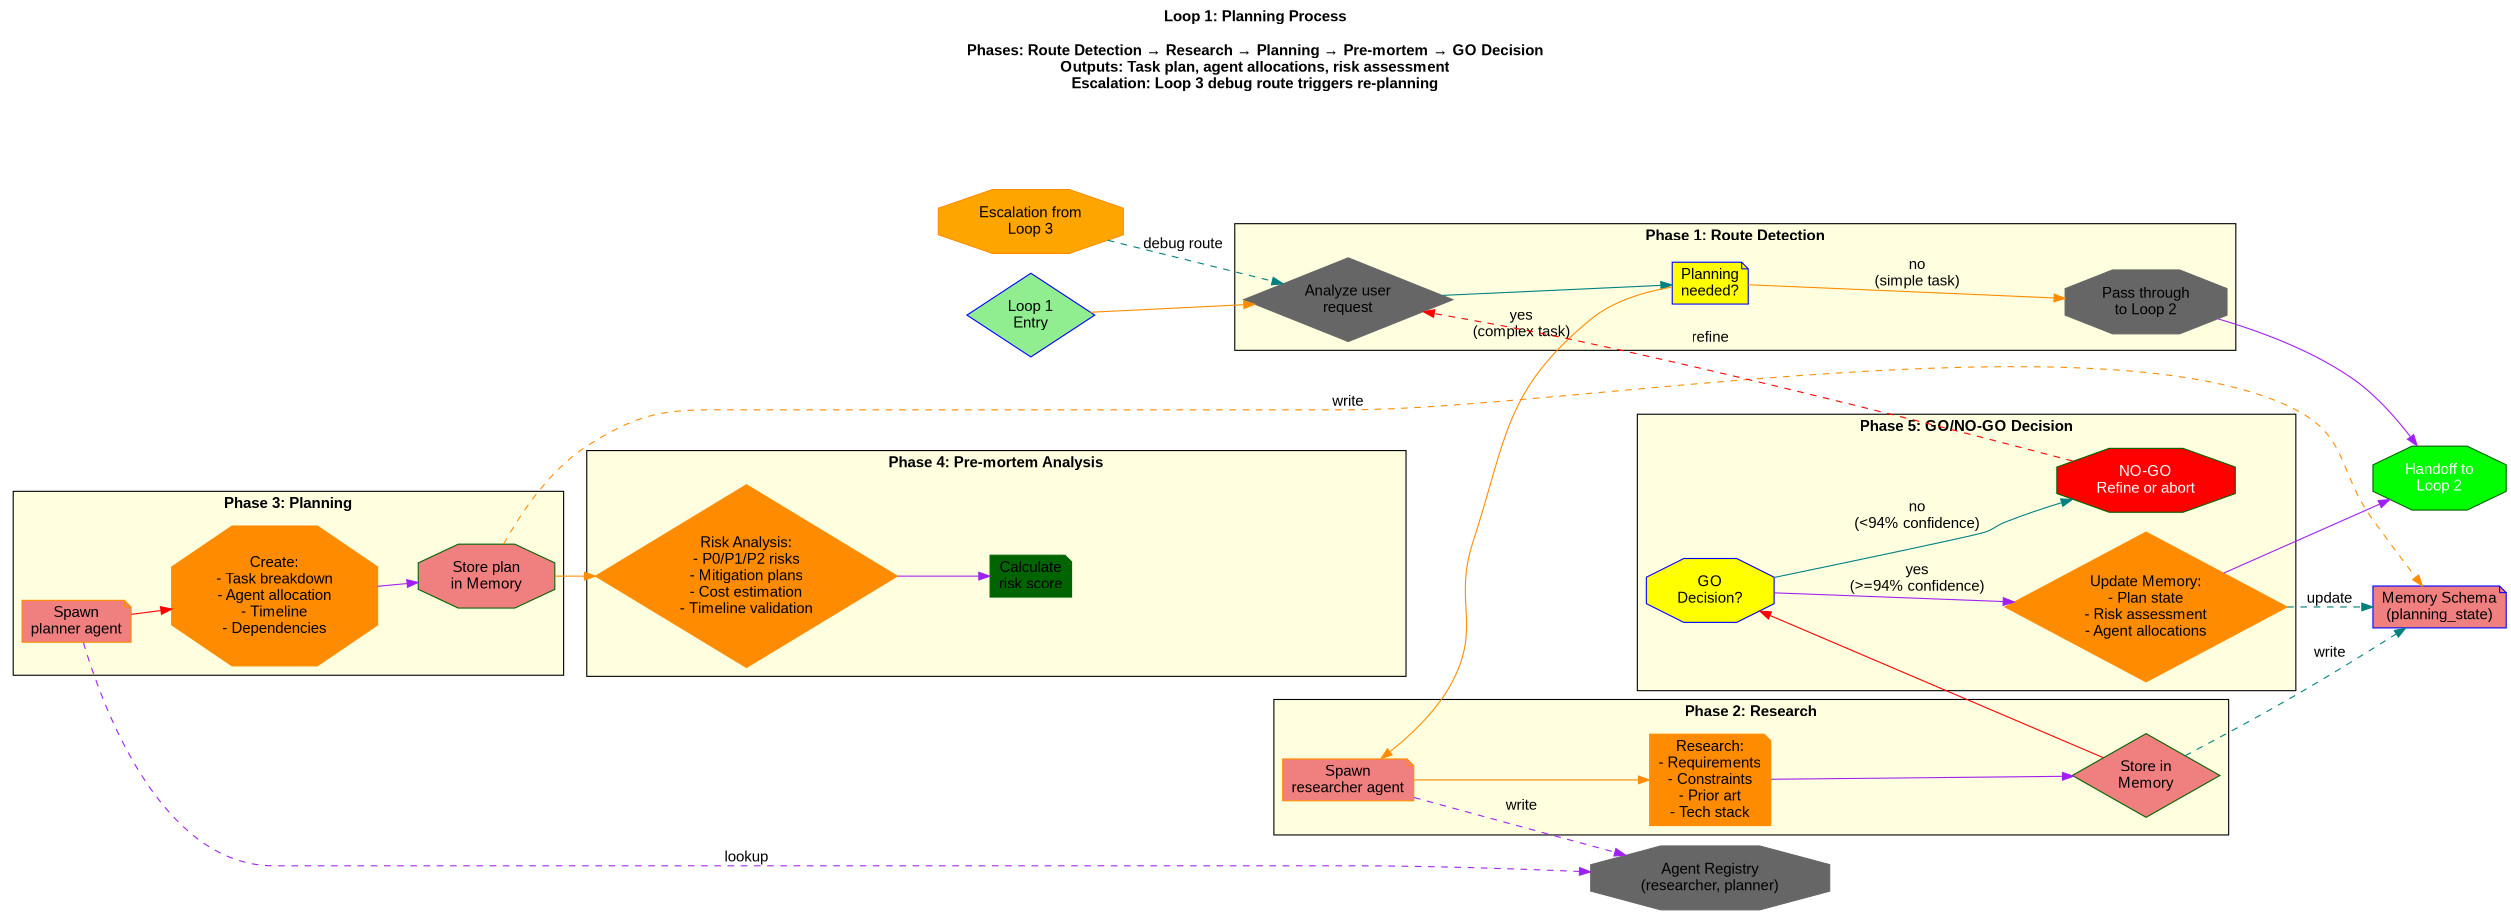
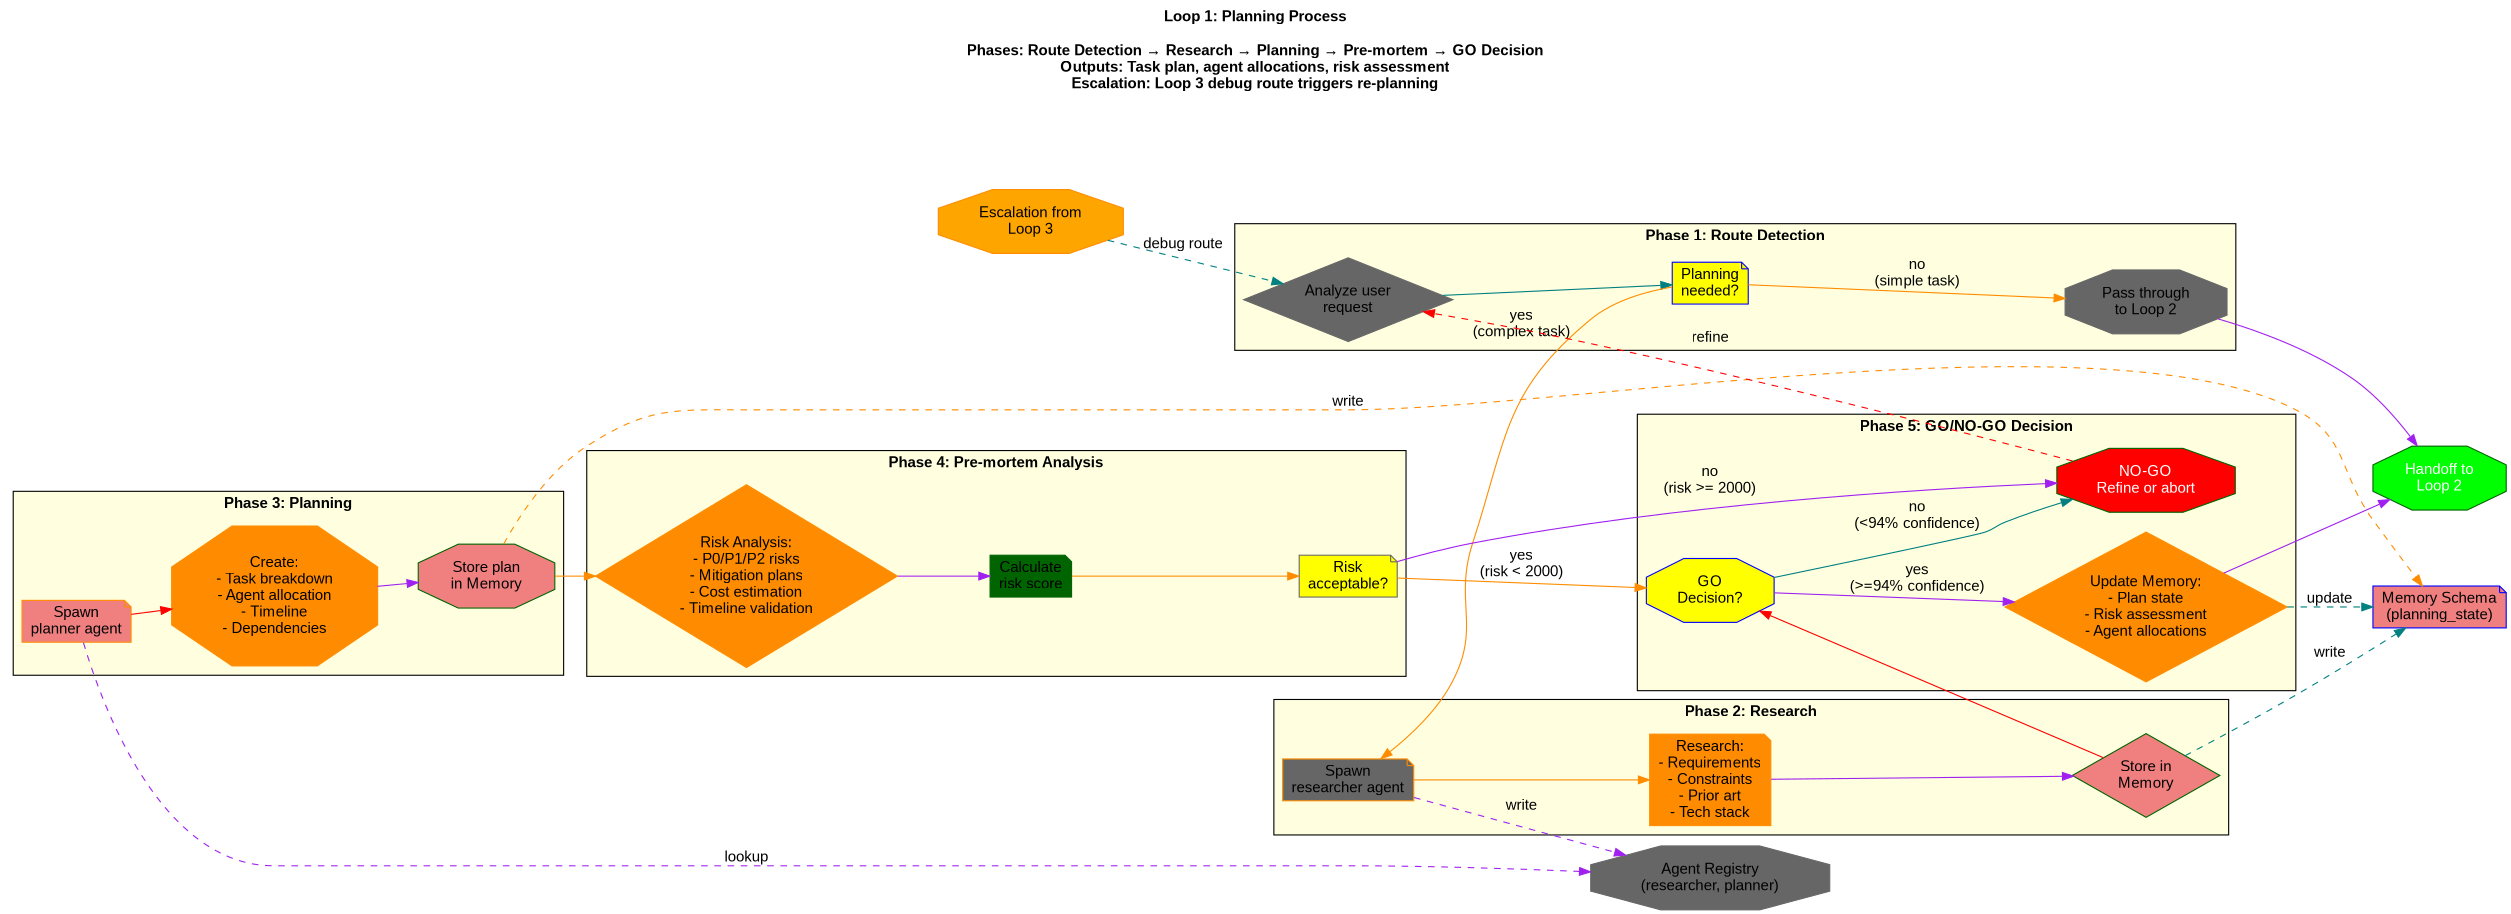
node "Loop 1 Entry": removed
node "Risk acceptable?": added
node "Spawn researcher agent": fillcolor lightcoral -> gray40
